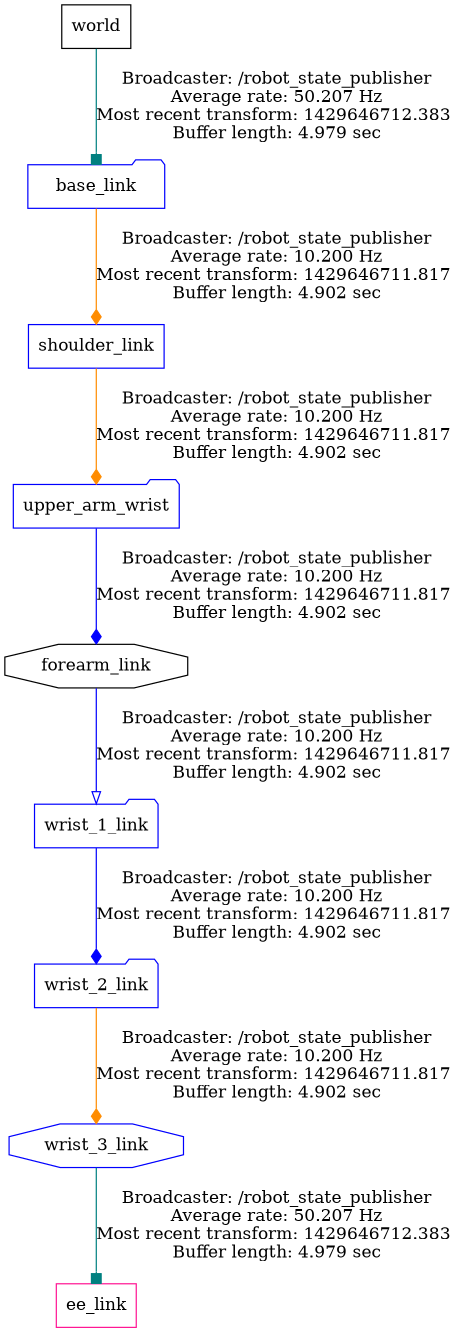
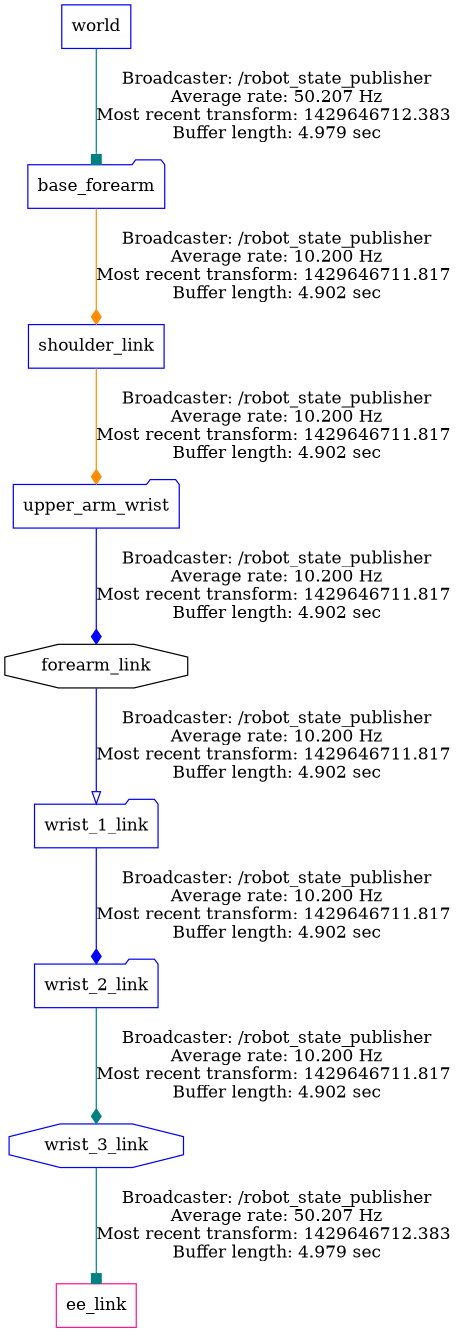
node "world": color black -> blue
node "base_link": label "base_link" -> "base_forearm"
edge "wrist_2_link" -> "wrist_3_link": color darkorange -> teal
